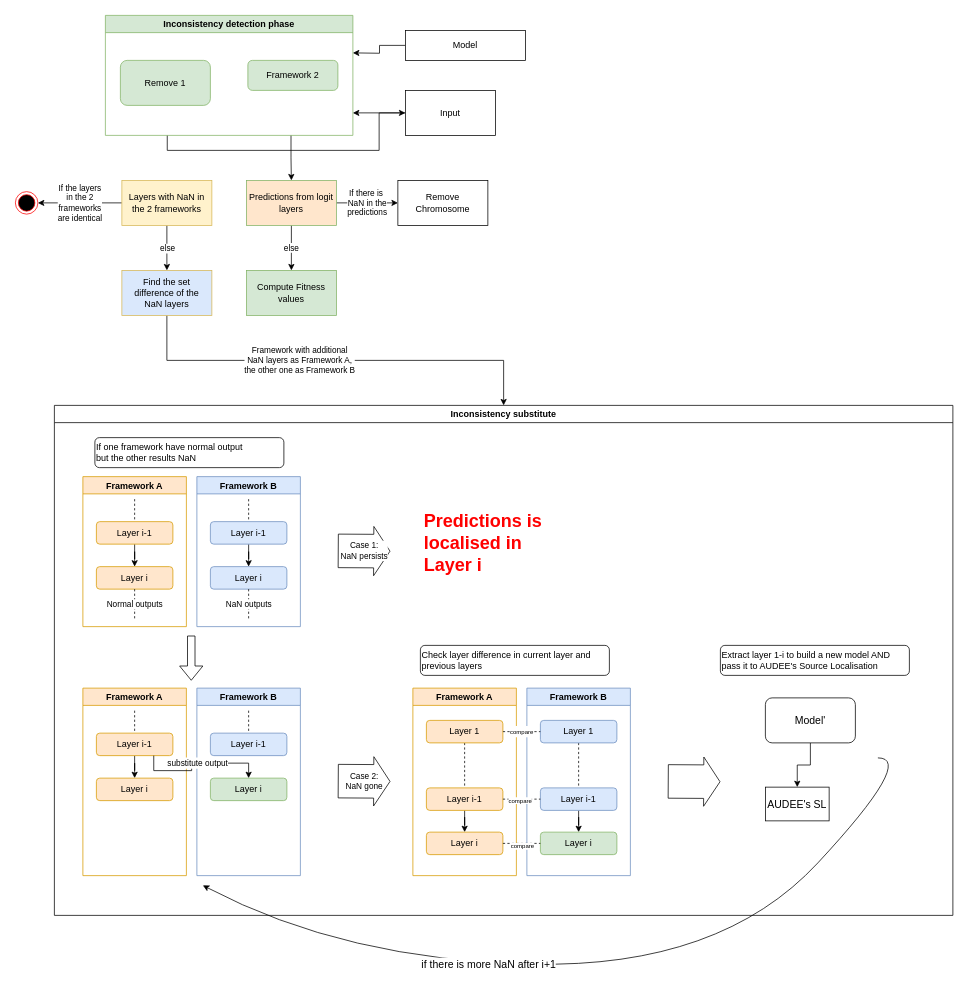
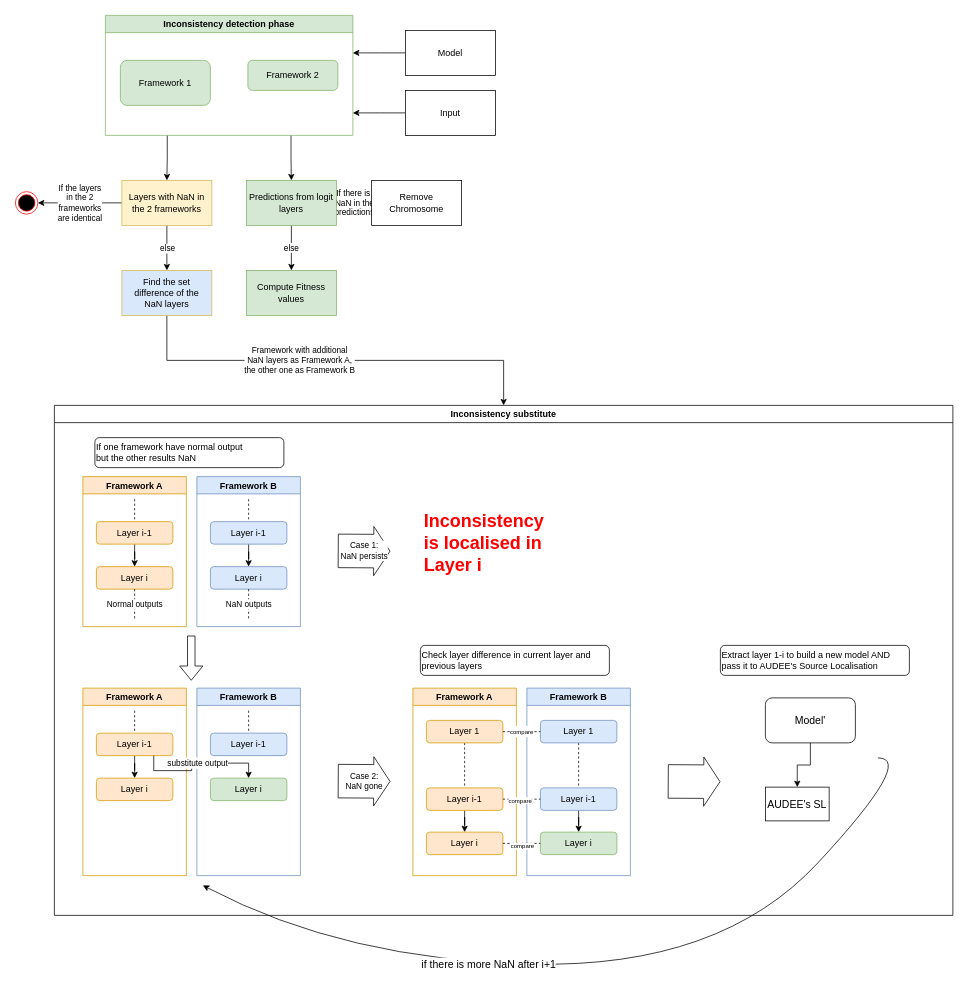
node "Model": size 120x30 -> 90x45
node "Remove 1": label "Remove 1" -> "Framework 1"
edge "Inconsistency detection phase" -> "Input": now "Inconsistency detection phase" -> "Layers with NaN in the 2 frameworks"
node "Predictions from logit layers": fillcolor #ffe6cc -> #d5e8d4
node "Remove Chromosome": moved (443, 203) -> (417, 203)
node "Predictions is localised in Layer i": label "Predictions is localised in Layer i" -> "Inconsistency is localised in Layer i"
